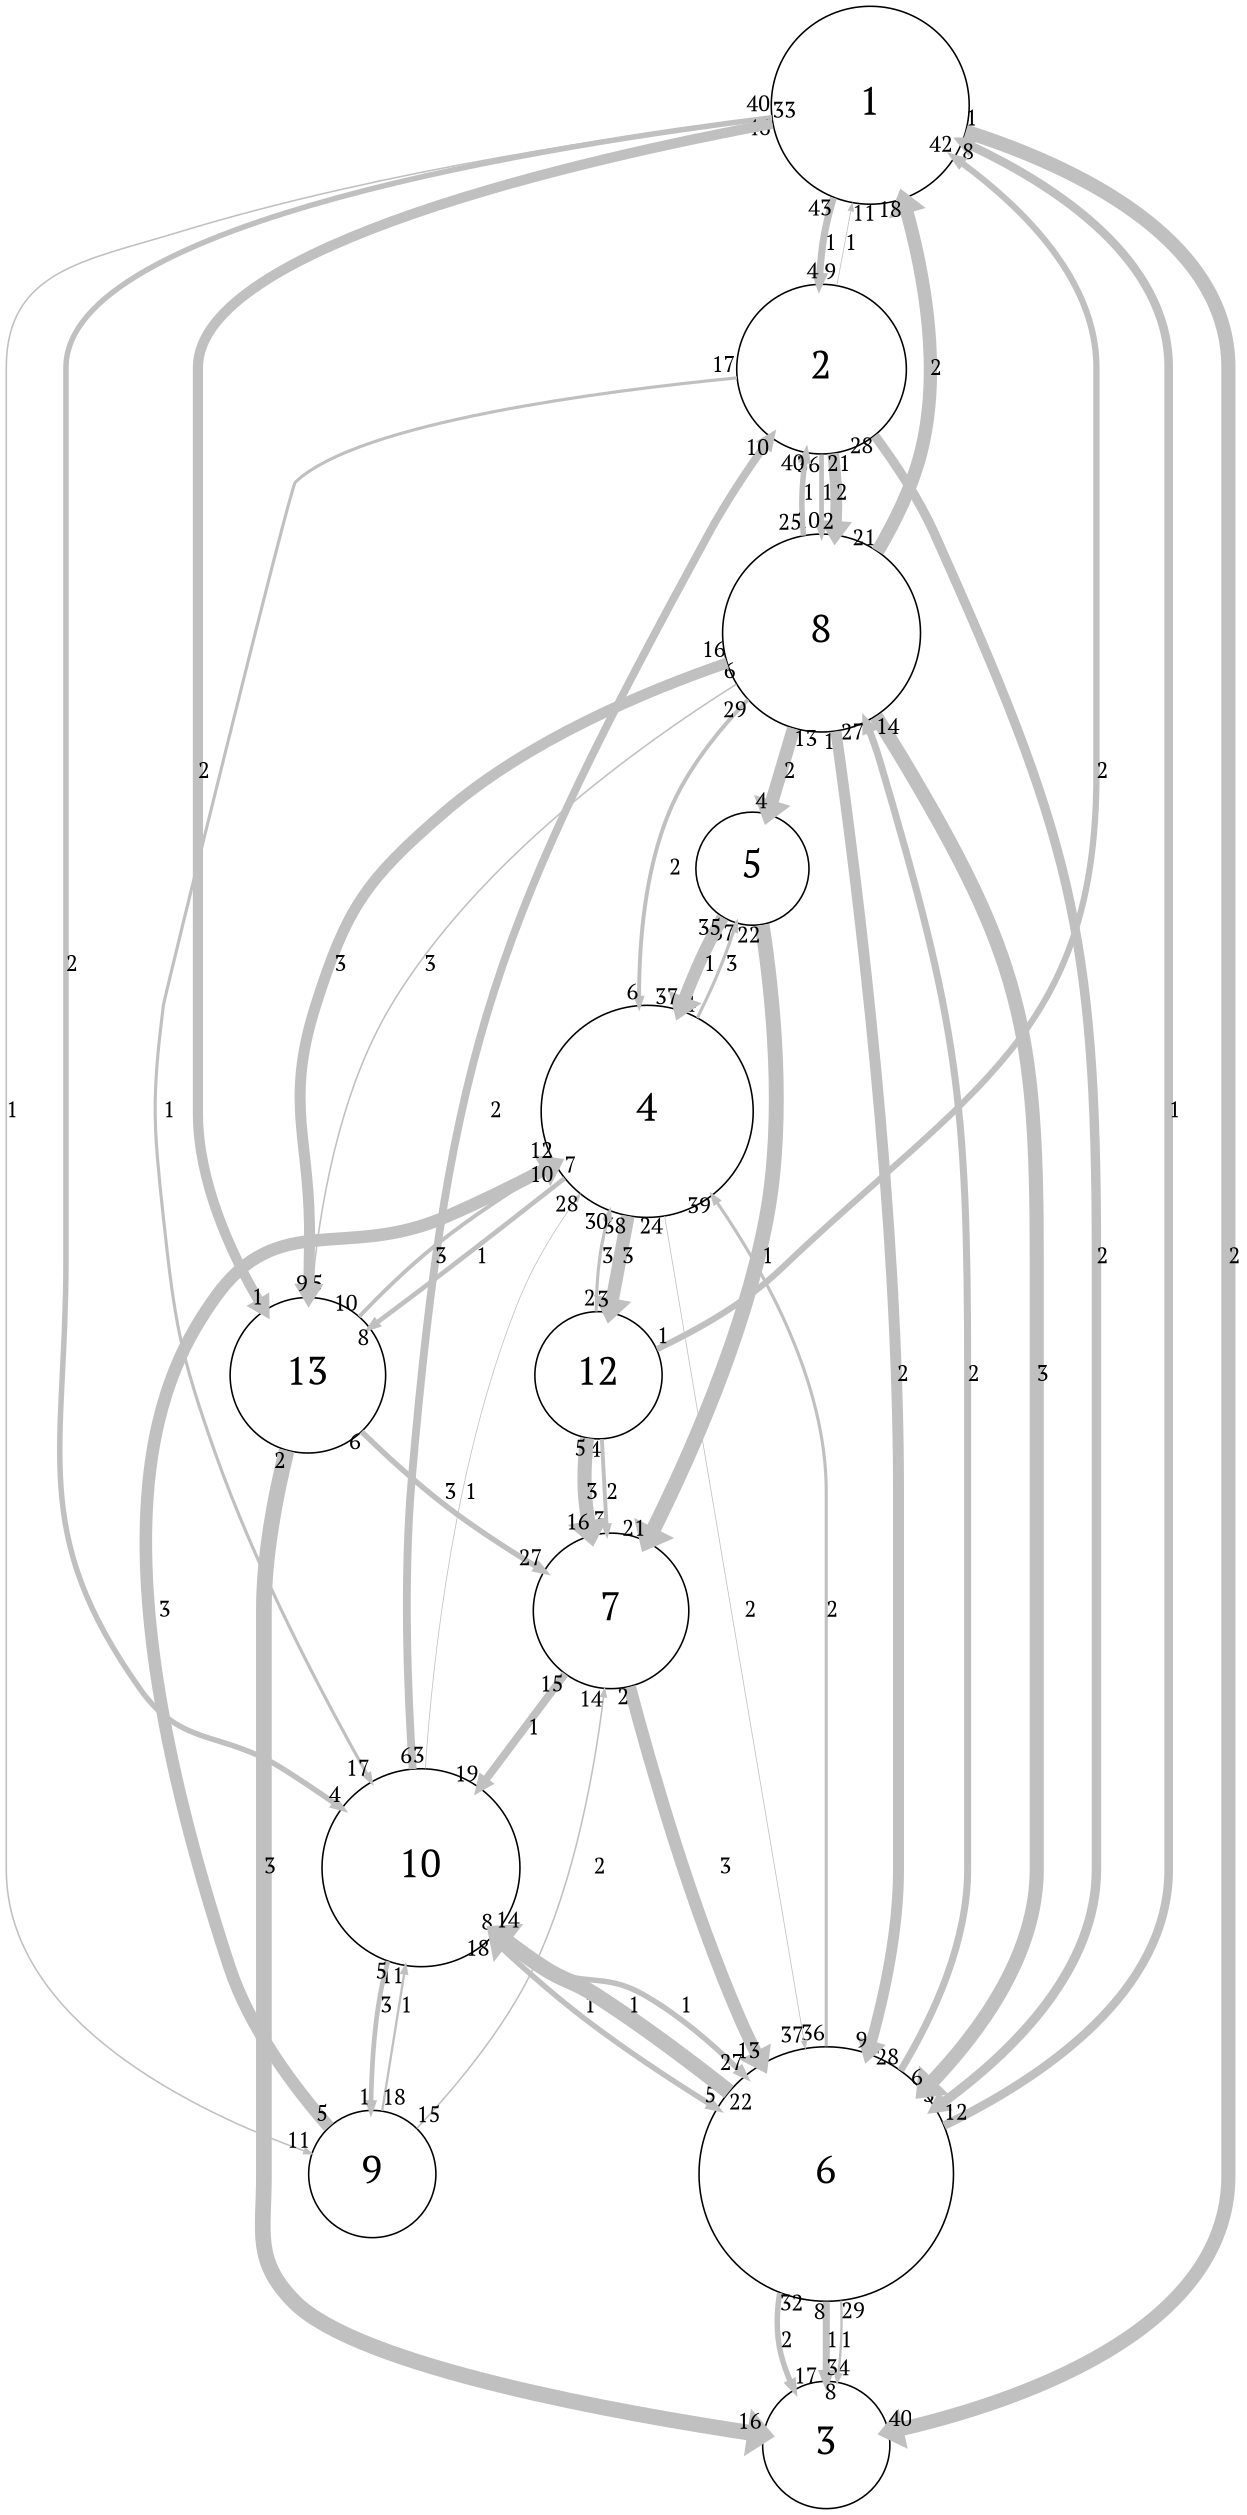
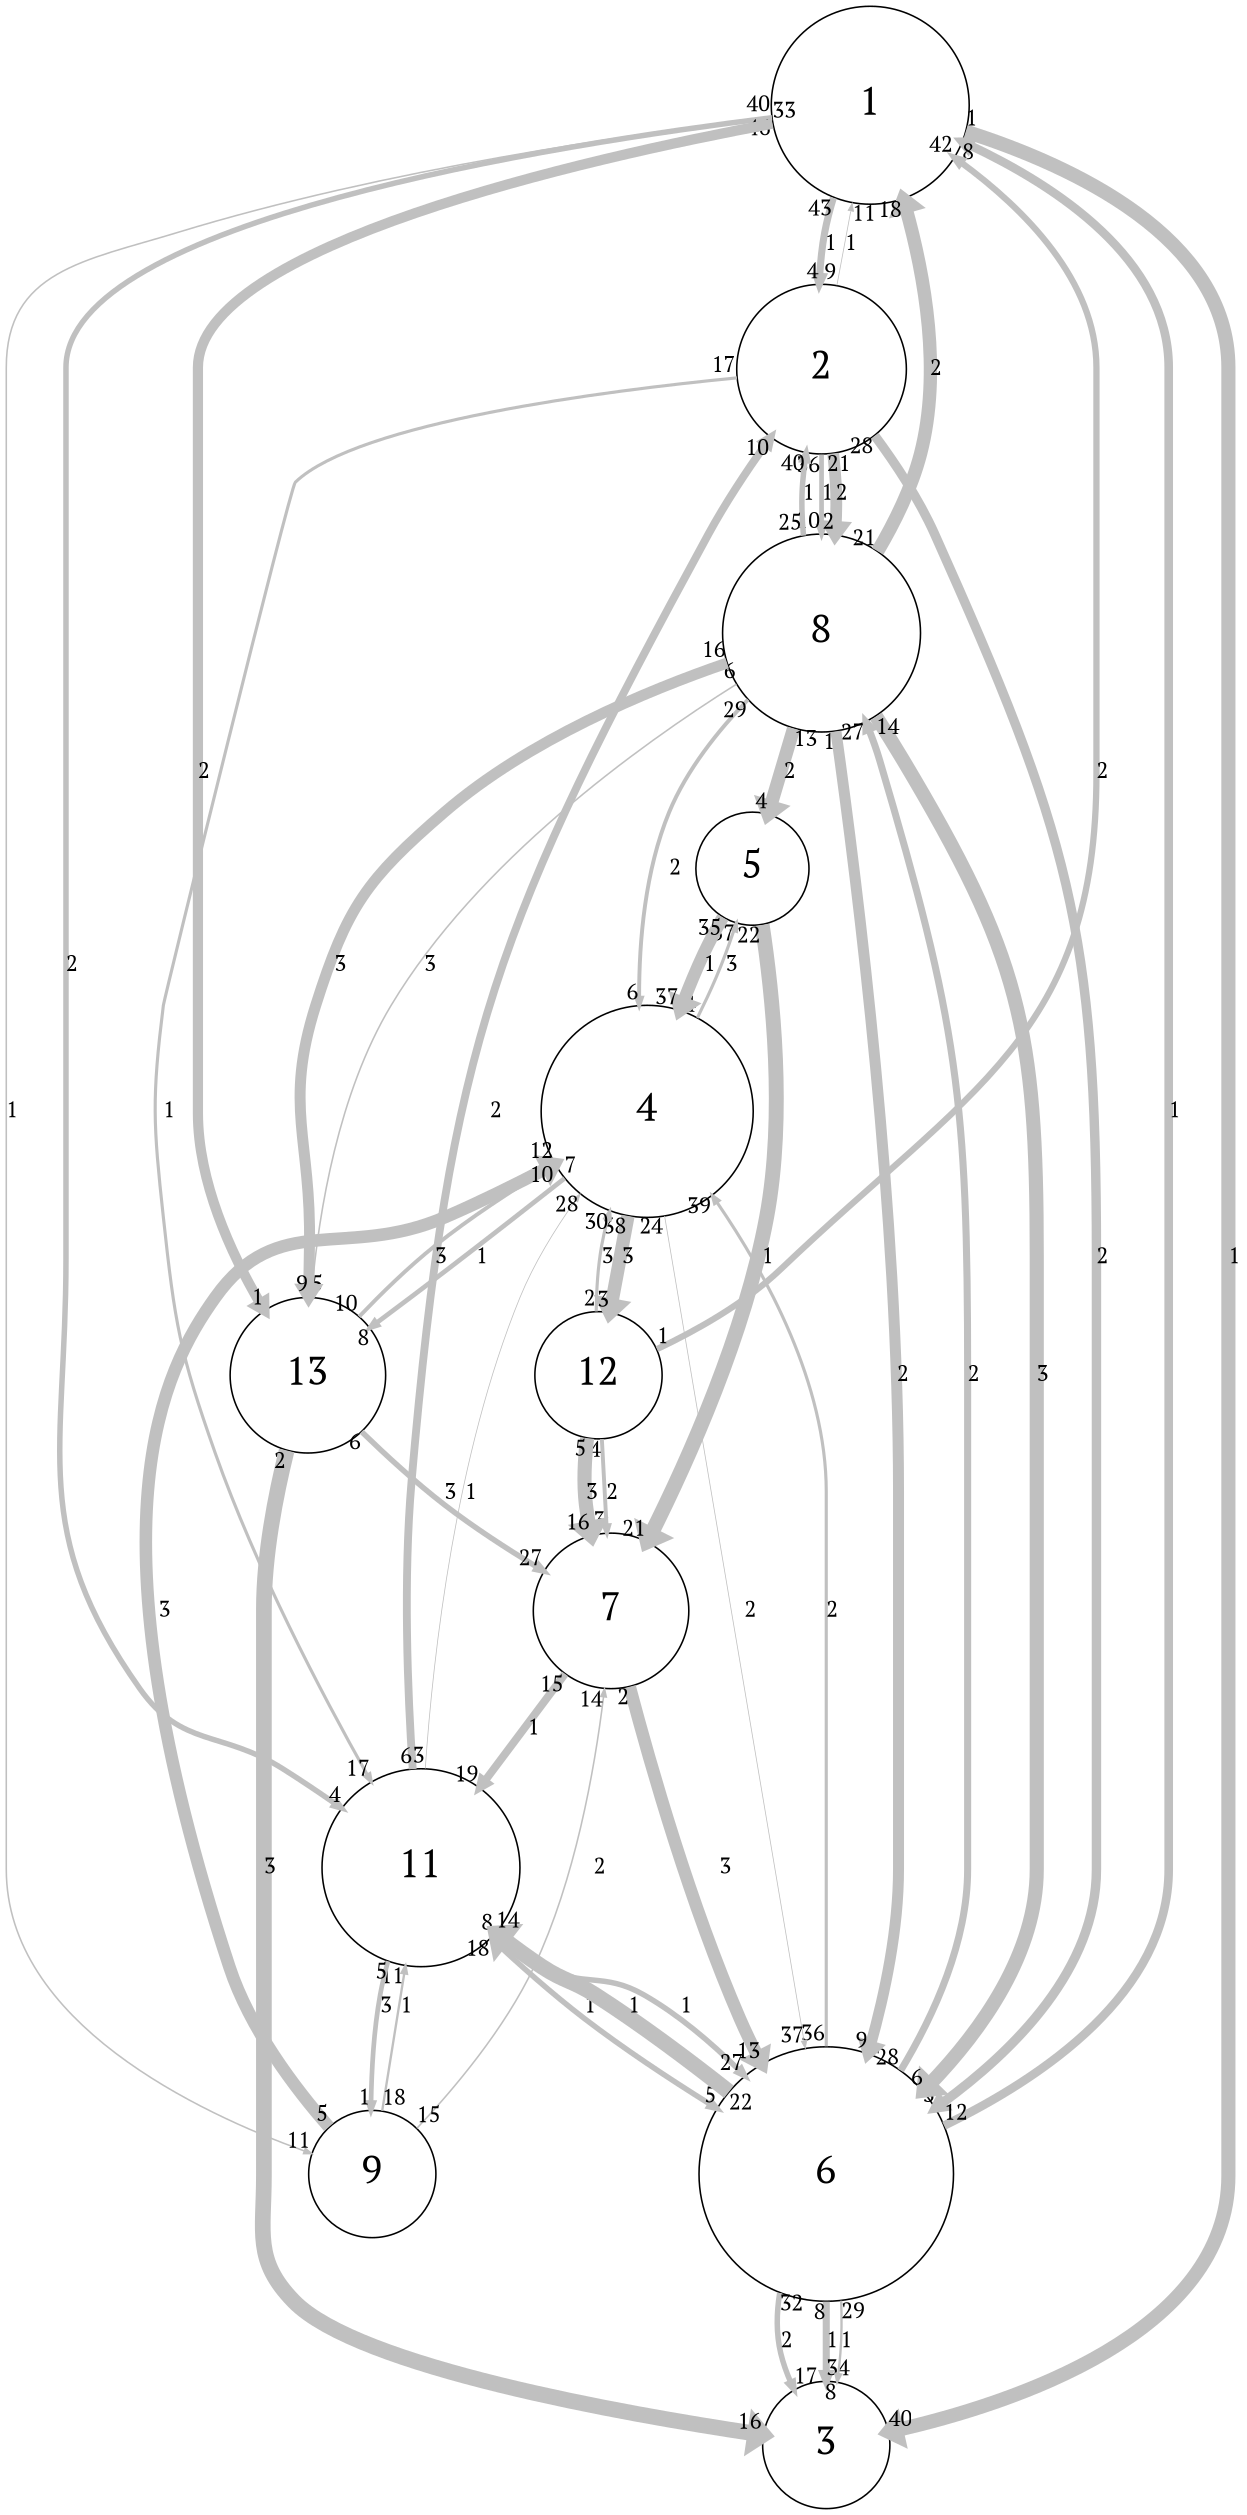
edge "1" -> "3": label "2" -> "1"
node "10": label "10" -> "11"
